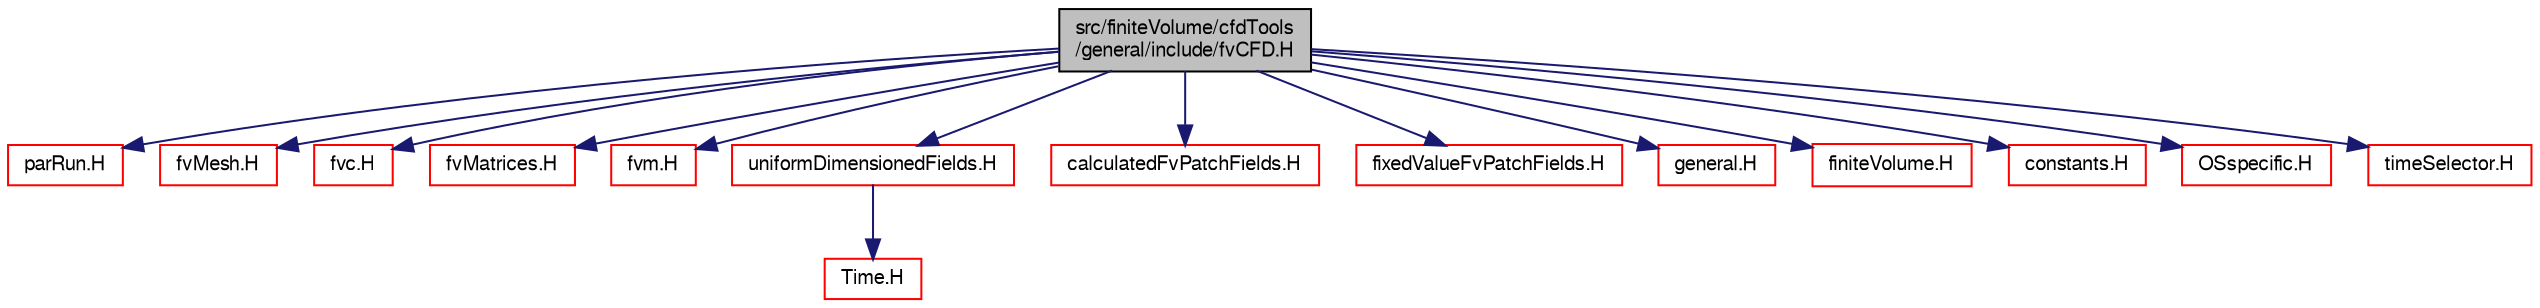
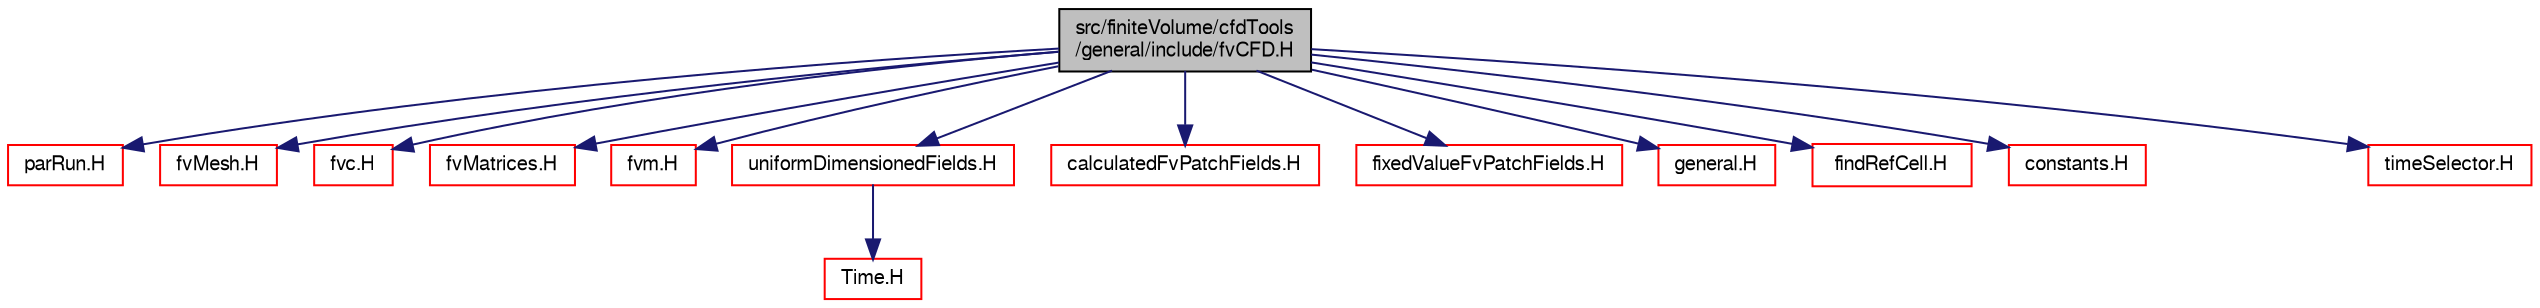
node "finiteVolume.H": label "finiteVolume.H" -> "findRefCell.H"
node "OSspecific.H": removed
